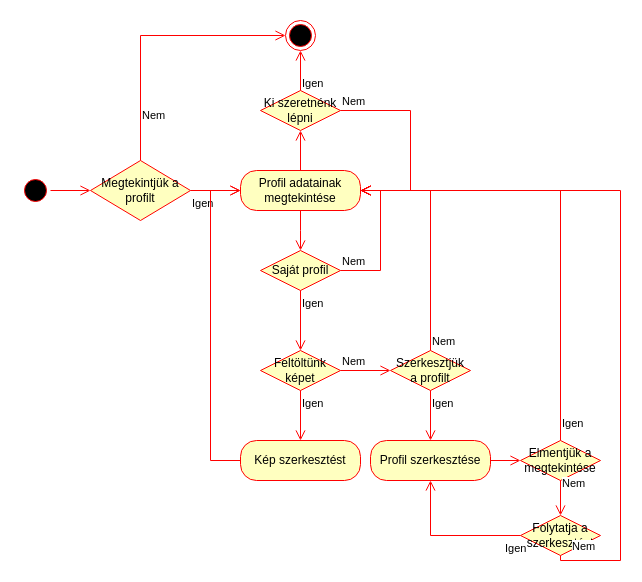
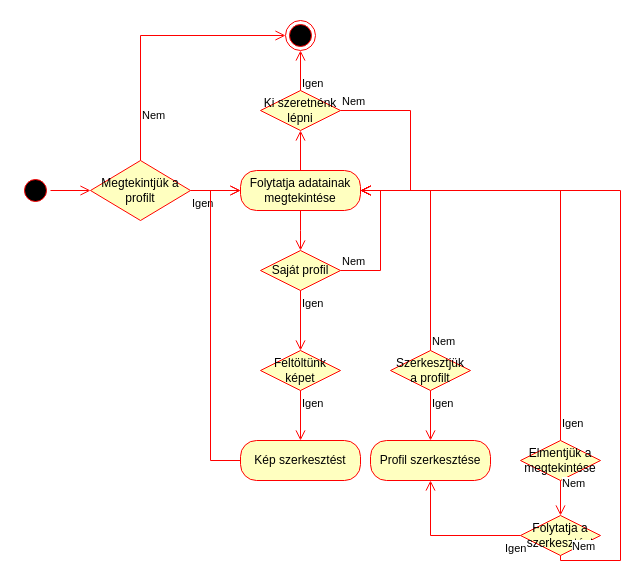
node "Profil adatainak megtekintése": label "Profil adatainak megtekintése" -> "Folytatja adatainak megtekintése"
edge "Feltöltünk képet" -> "Szerkesztjük a profilt": removed, label "Nem"
edge "Profil szerkesztése" -> "Elmentjük a megtekintése": removed
